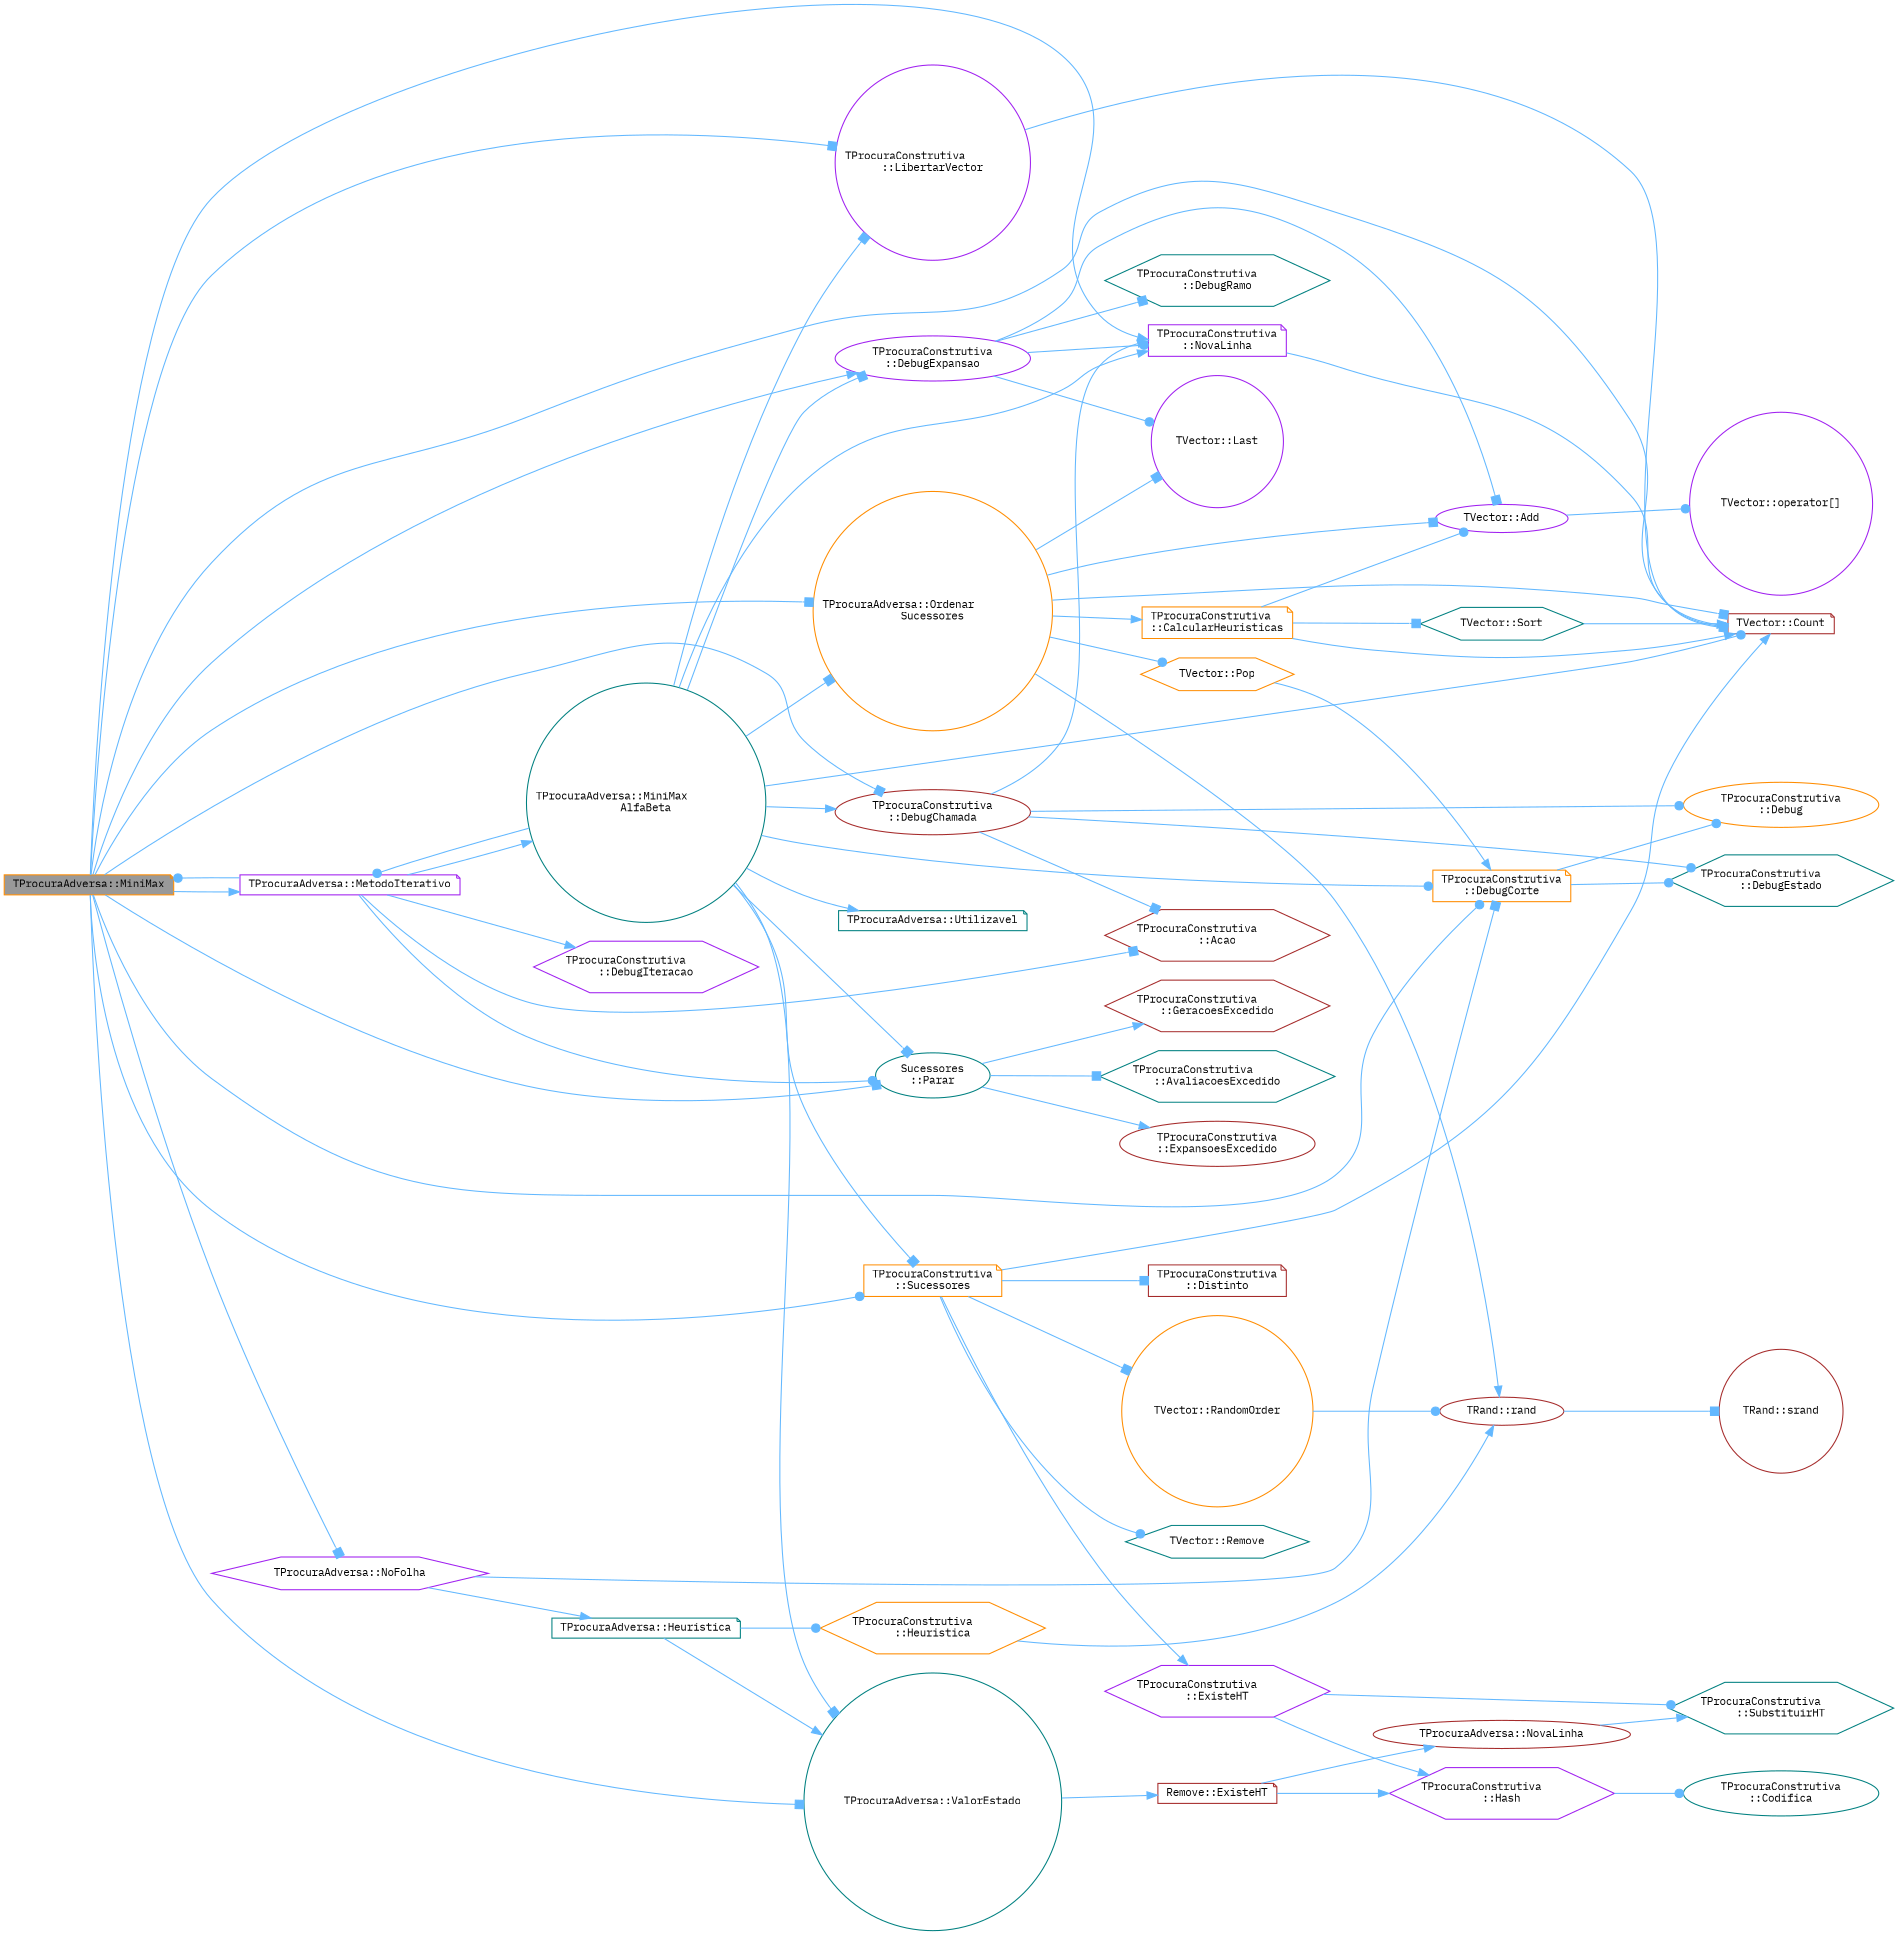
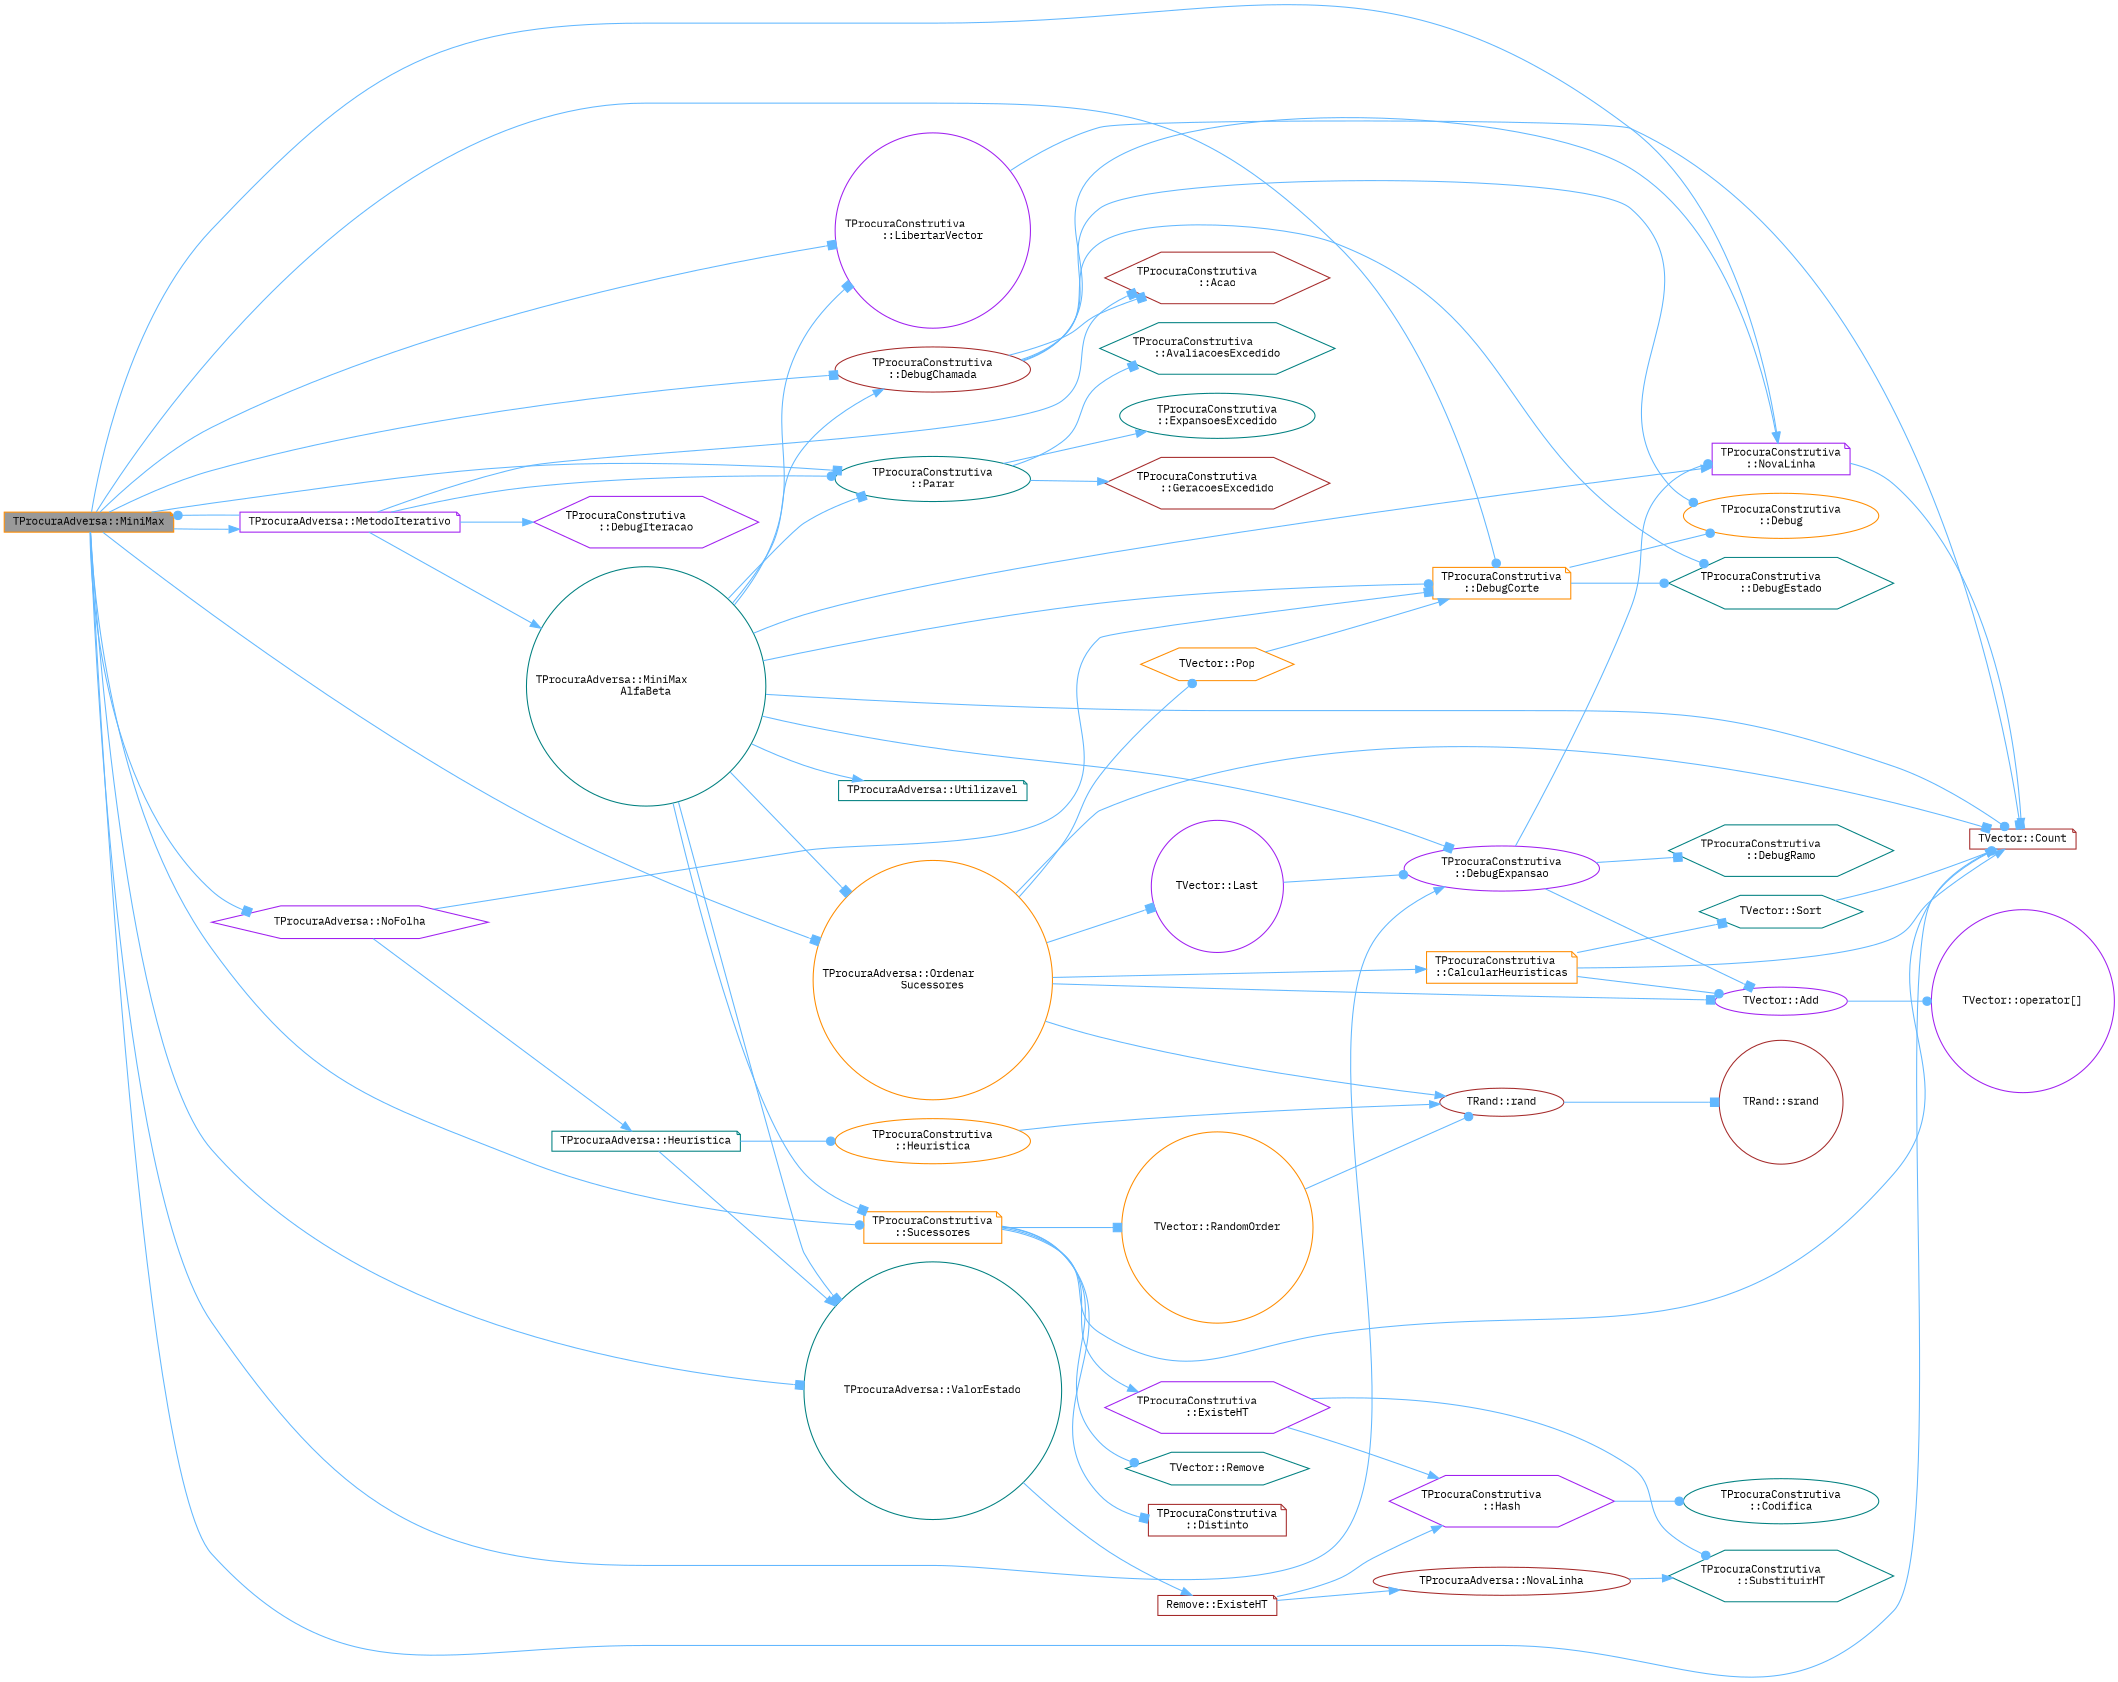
edge "TProcuraConstrutiva ::DebugExpansao" -> "TVector::Last": reversed
edge "TProcuraAdversa::MiniMax AlfaBeta" -> "TProcuraAdversa::MetodoIterativo": removed
node "Sucessores ::Parar": label "Sucessores ::Parar" -> "TProcuraConstrutiva ::Parar"
node "TProcuraConstrutiva ::ExpansoesExcedido": color brown -> teal
node "TProcuraConstrutiva ::Heuristica": shape hexagon -> ellipse
